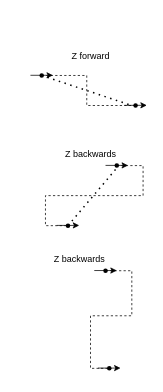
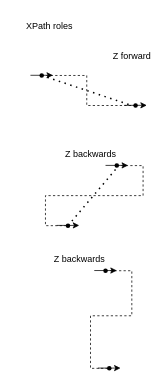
node "XPath roles": added
node "Z forward": moved (90, 57) -> (132, 57)
